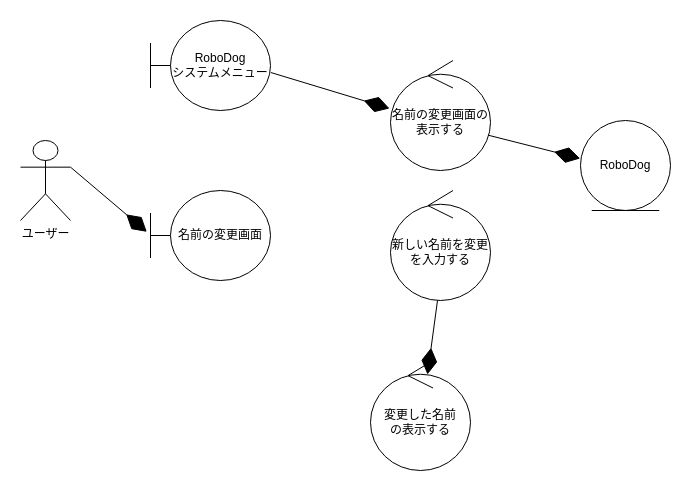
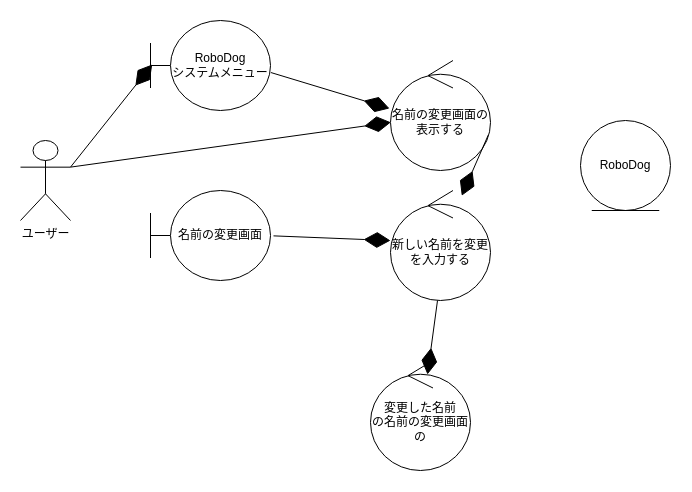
edge "ユーザー" -> "RoboDog システムメニュー": added
edge "名前の変更画面の 表示する" -> "RoboDog": now "名前の変更画面の 表示する" -> "新しい名前を変更 を入力する"
edge "ユーザー" -> "名前の変更画面": now "ユーザー" -> "名前の変更画面の 表示する"
edge "名前の変更画面" -> "新しい名前を変更 を入力する": added
node "変更した名前 の表示する": label "変更した名前 の表示する" -> "変更した名前 の名前の変更画面の"
